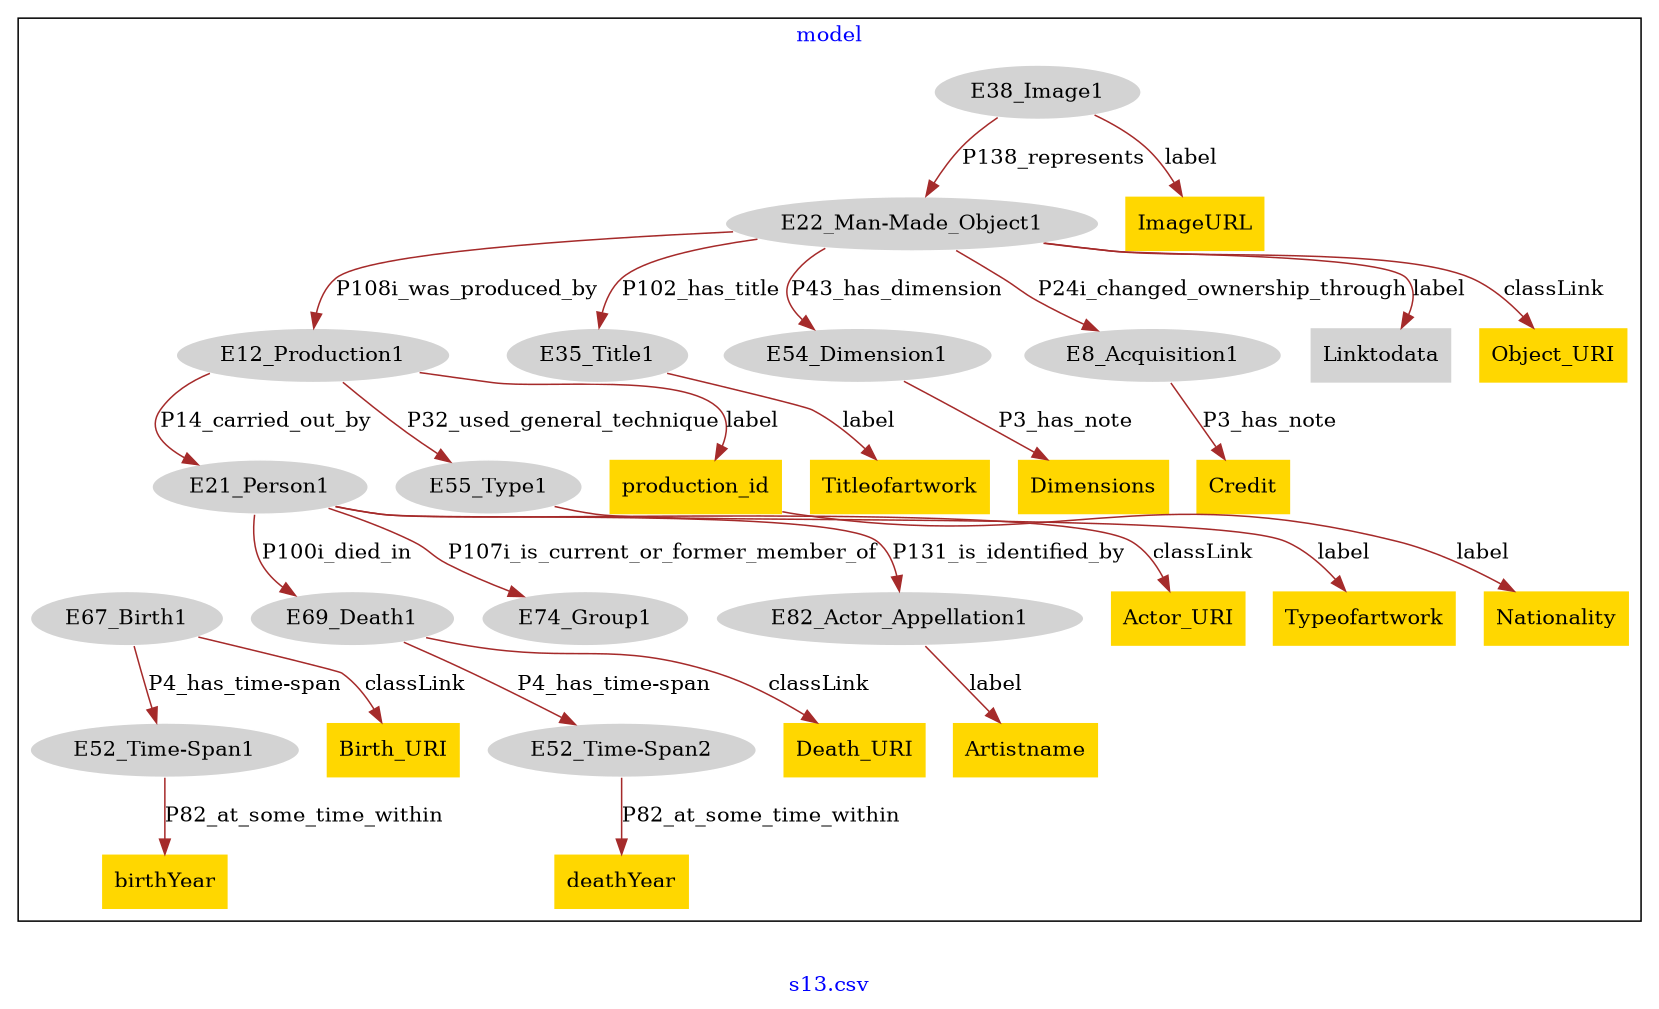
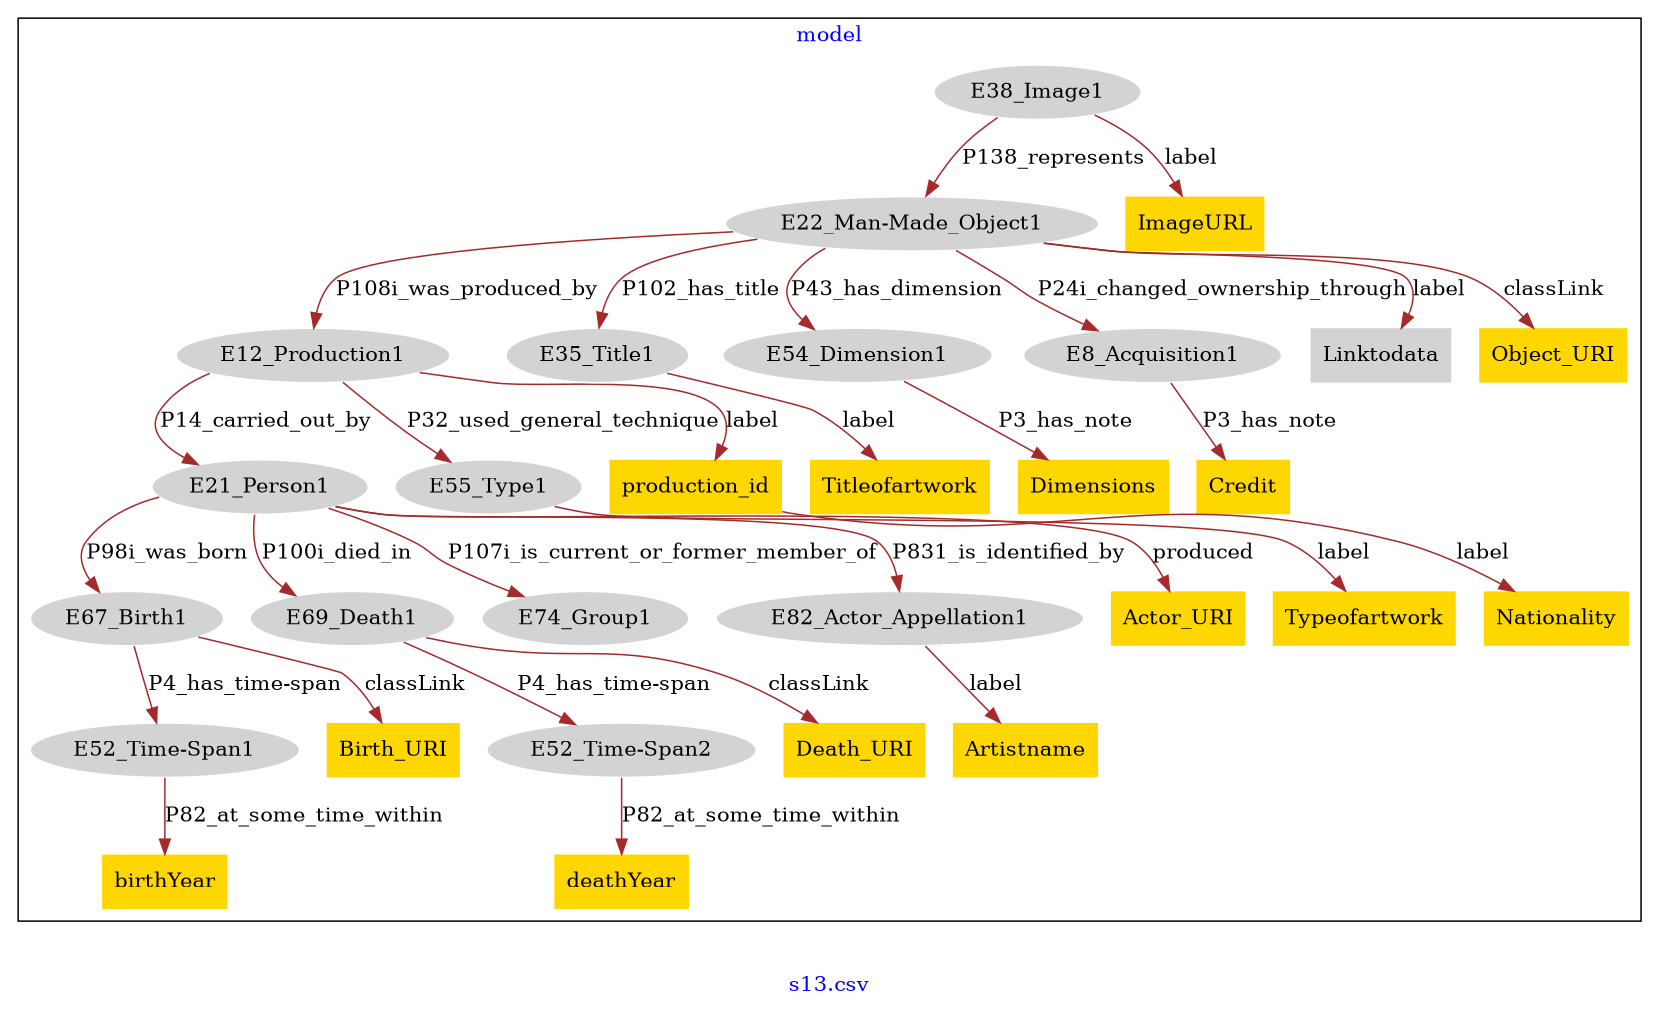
edge "E21_Person1" -> "E67_Birth1": added, label "P98i_was_born"
edge "E21_Person1" -> "E82_Actor_Appellation1": label "P131_is_identified_by" -> "P831_is_identified_by"
edge "E21_Person1" -> "Actor_URI": label "classLink" -> "produced"
